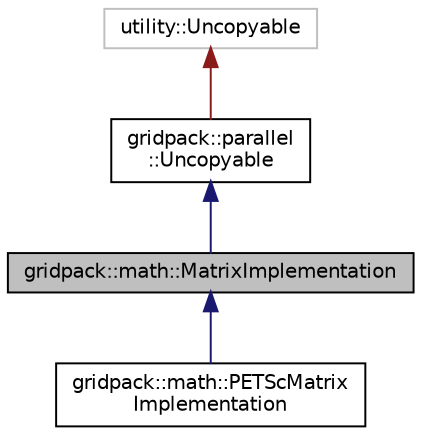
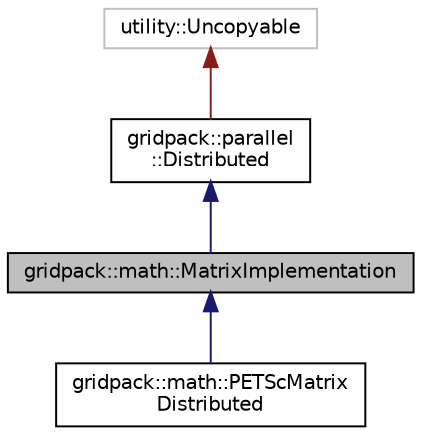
node "gridpack::parallel ::Uncopyable": label "gridpack::parallel ::Uncopyable" -> "gridpack::parallel ::Distributed"
node "gridpack::math::PETScMatrix Implementation": label "gridpack::math::PETScMatrix Implementation" -> "gridpack::math::PETScMatrix Distributed"
